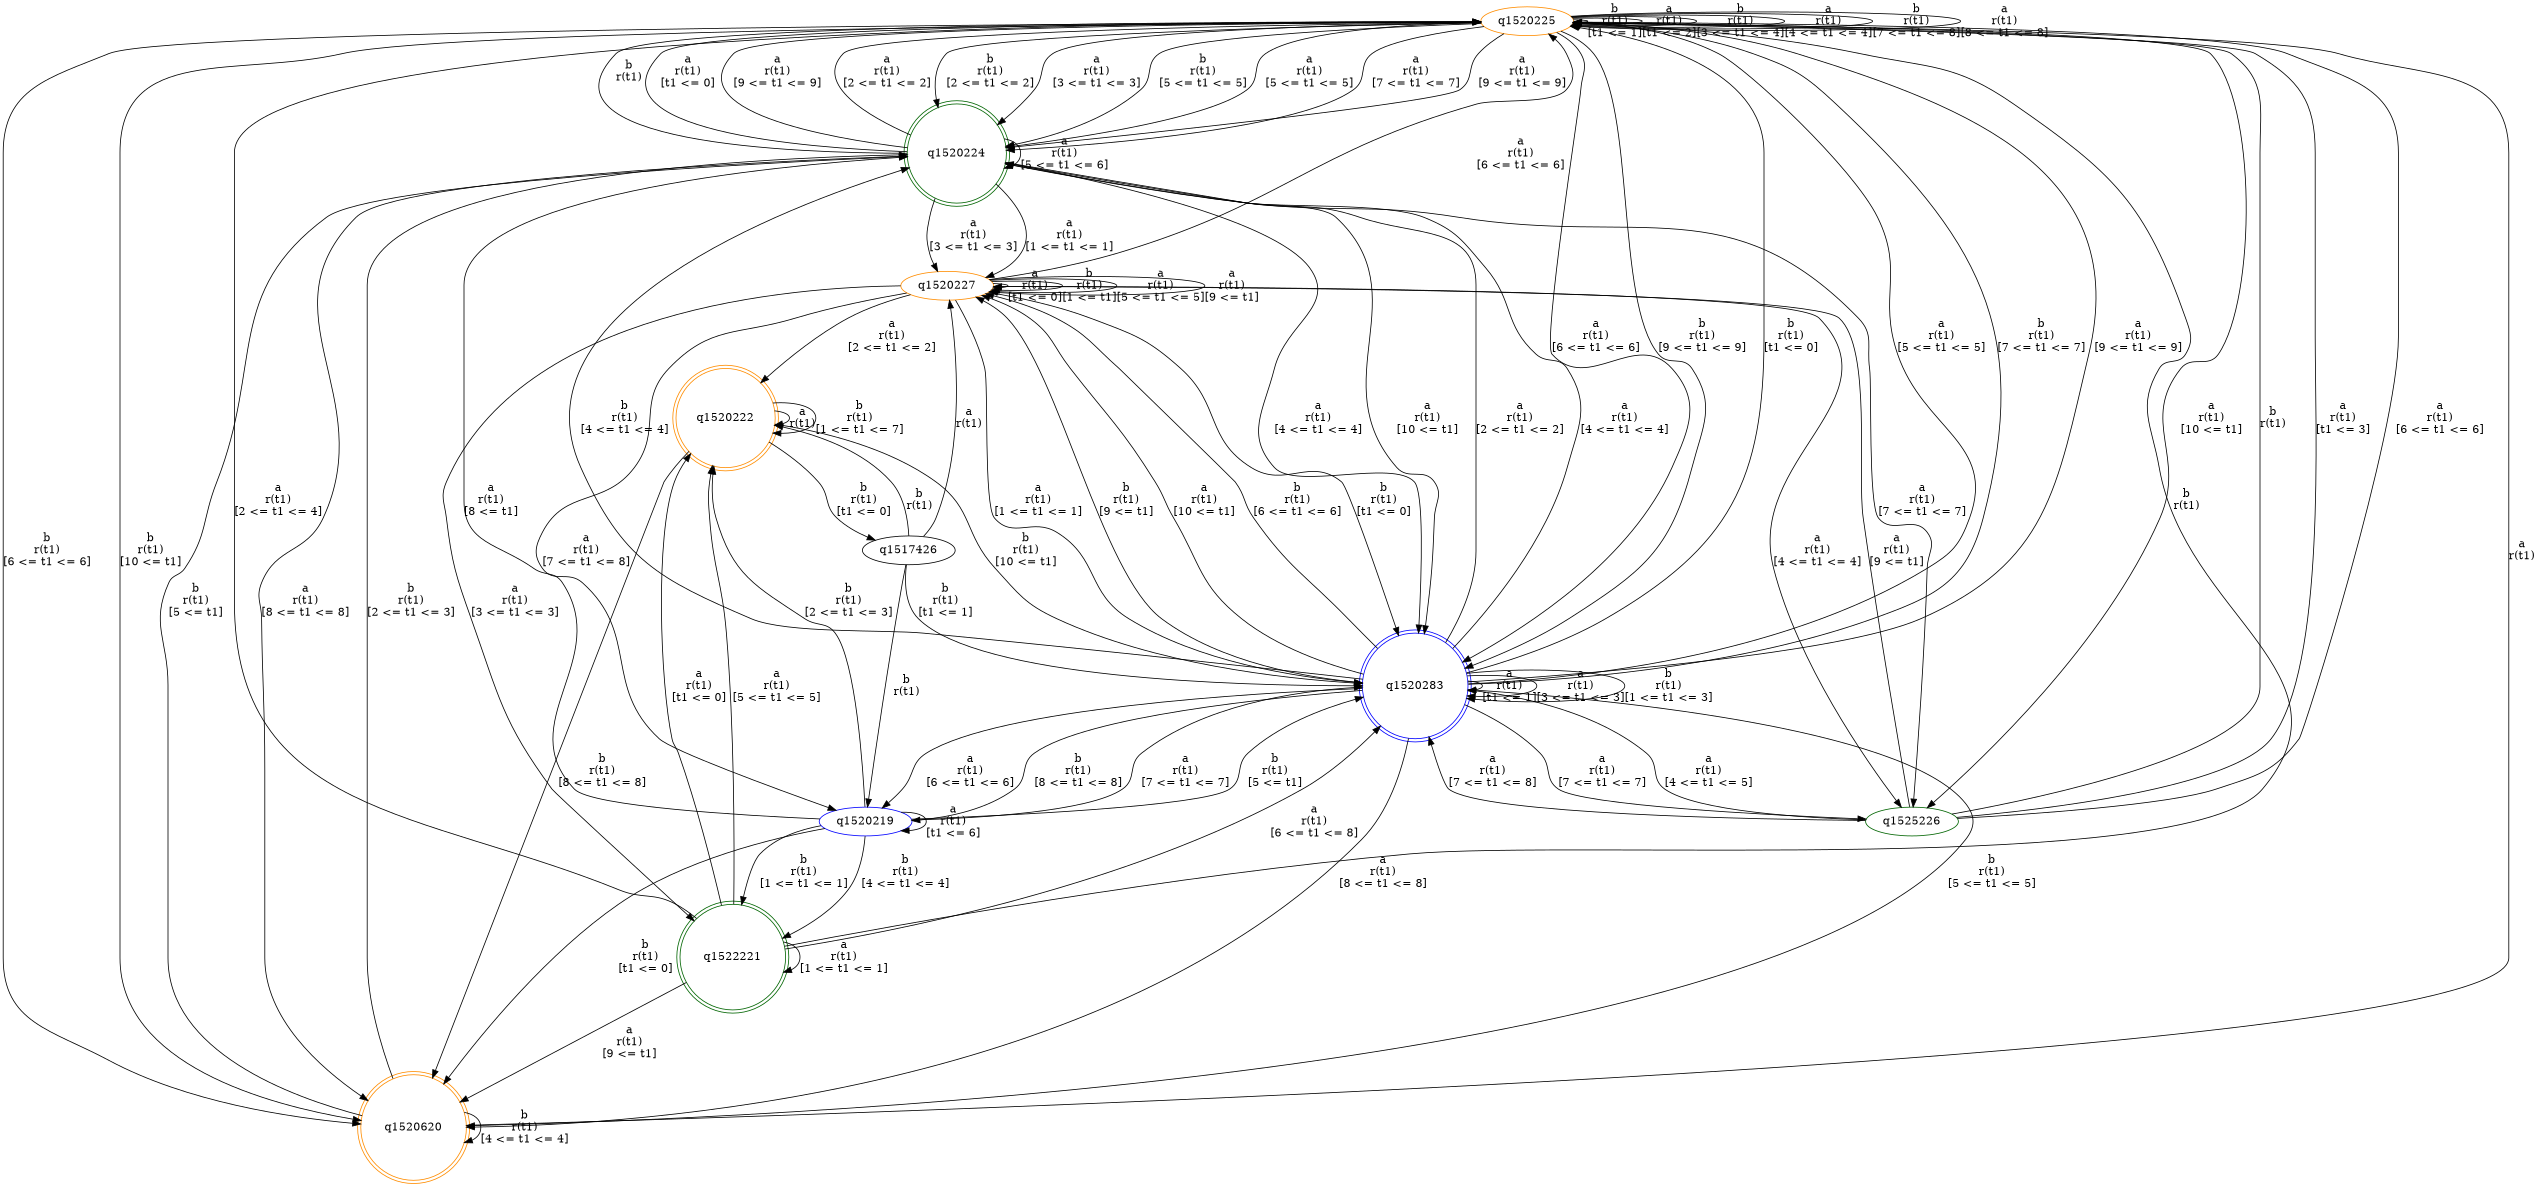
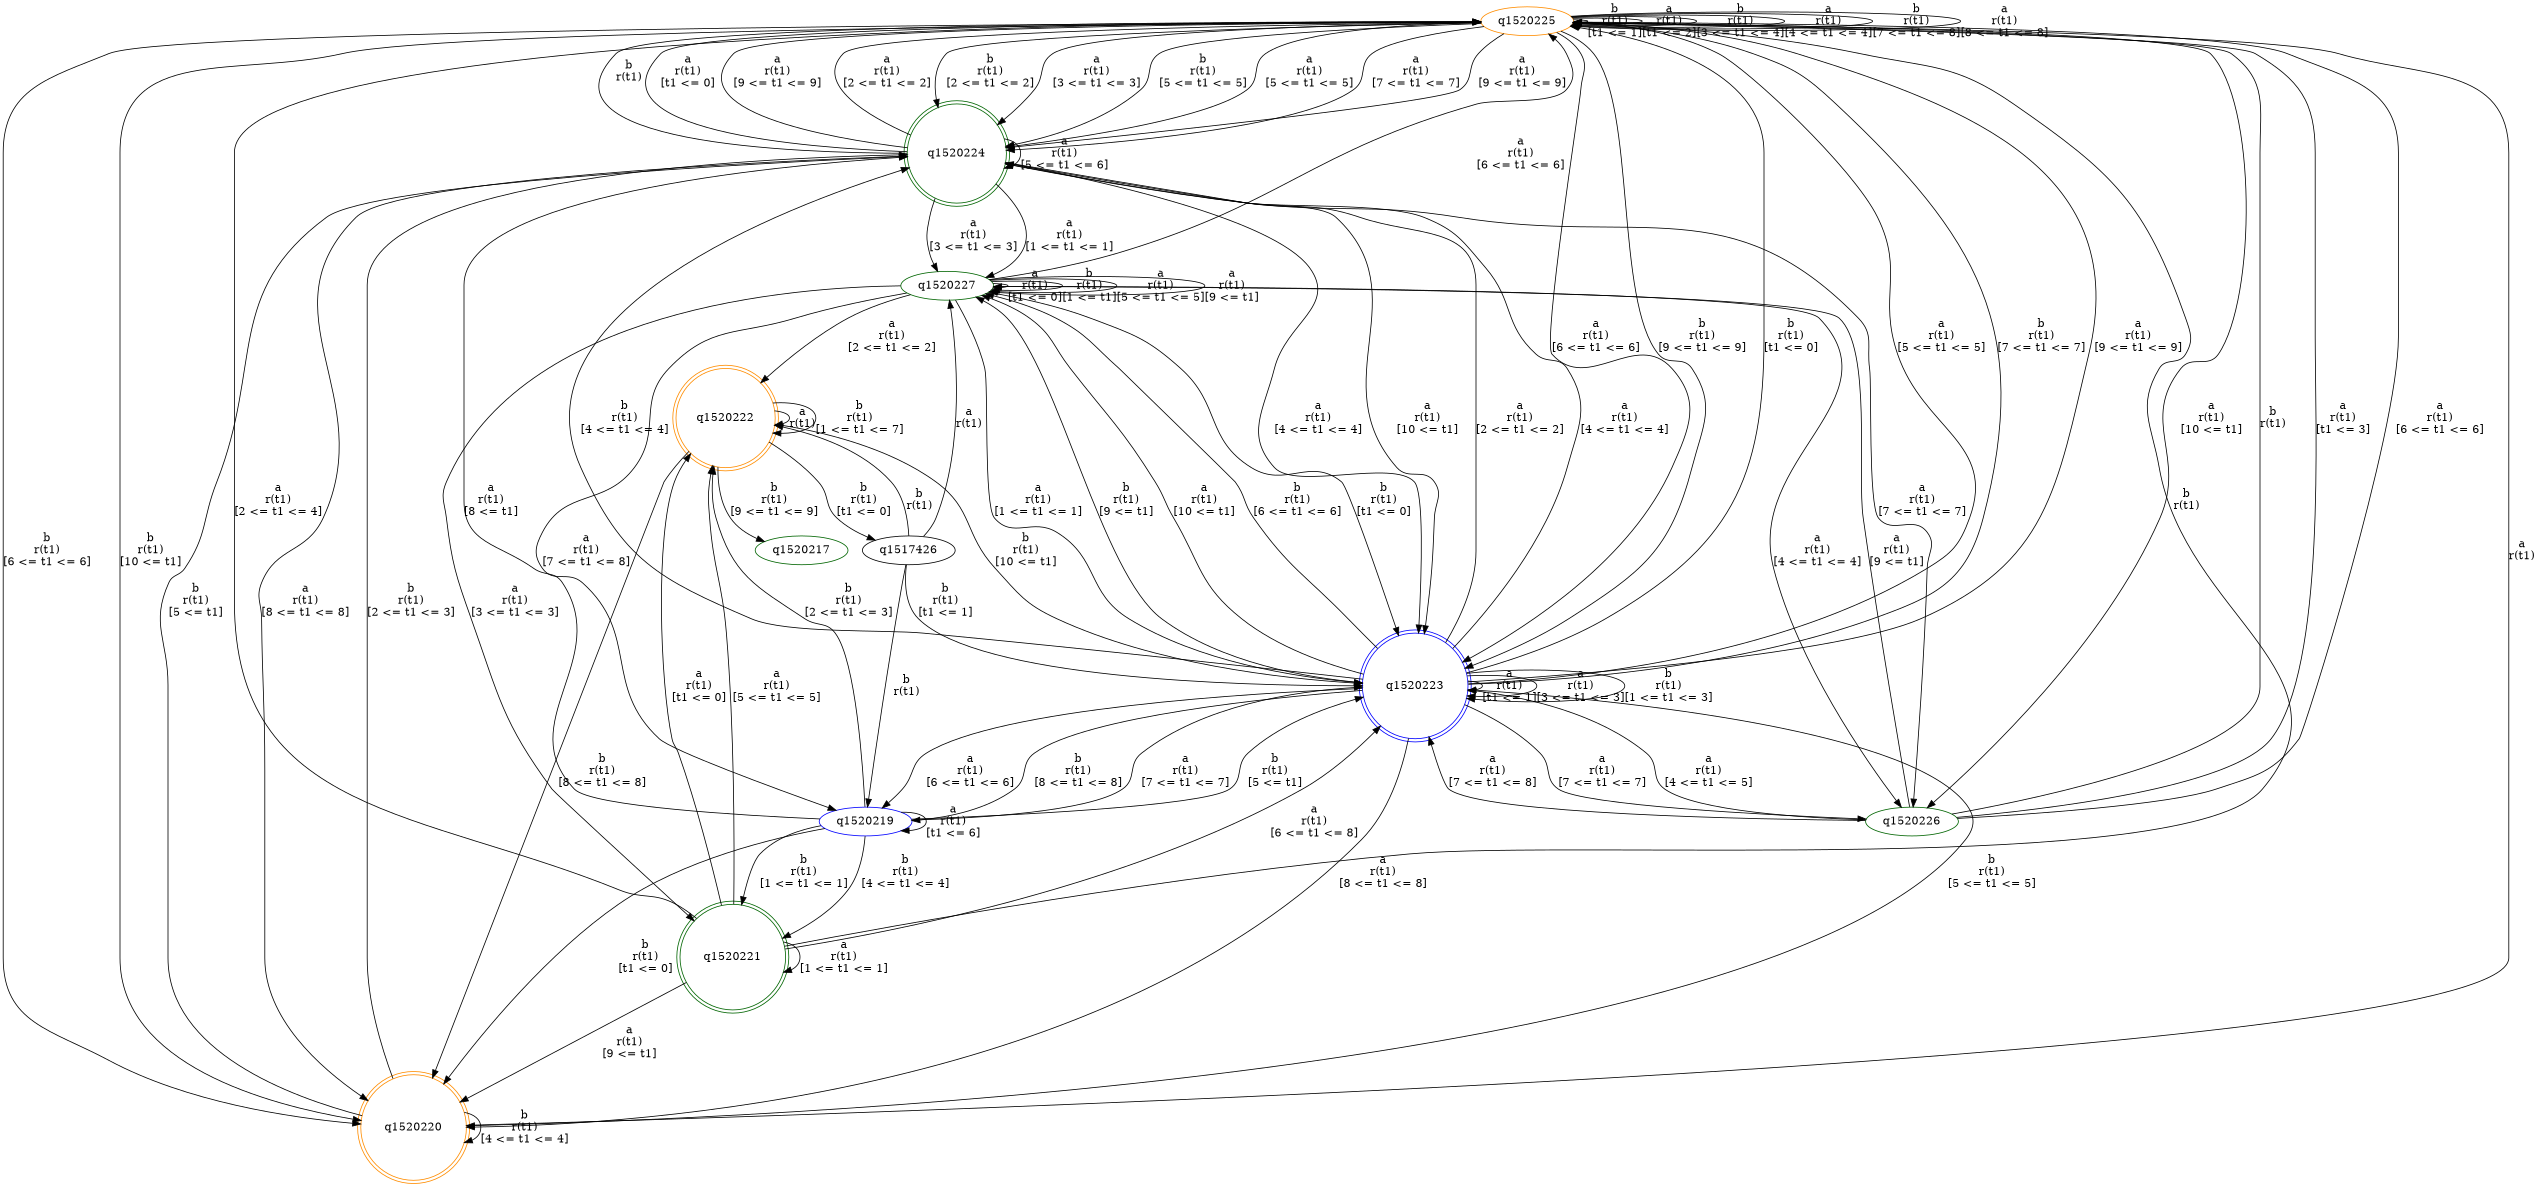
node "q1520227": color darkorange -> darkgreen
node "q1520217": added
node "q1520283": label "q1520283" -> "q1520223"
node "q1525226": label "q1525226" -> "q1520226"
node "q1522221": label "q1522221" -> "q1520221"
node "q1520620": label "q1520620" -> "q1520220"
